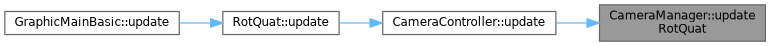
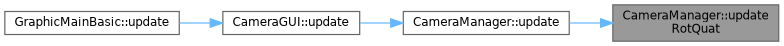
node "RotQuat::update": label "RotQuat::update" -> "CameraGUI::update"
node "CameraController::update": label "CameraController::update" -> "CameraManager::update"
